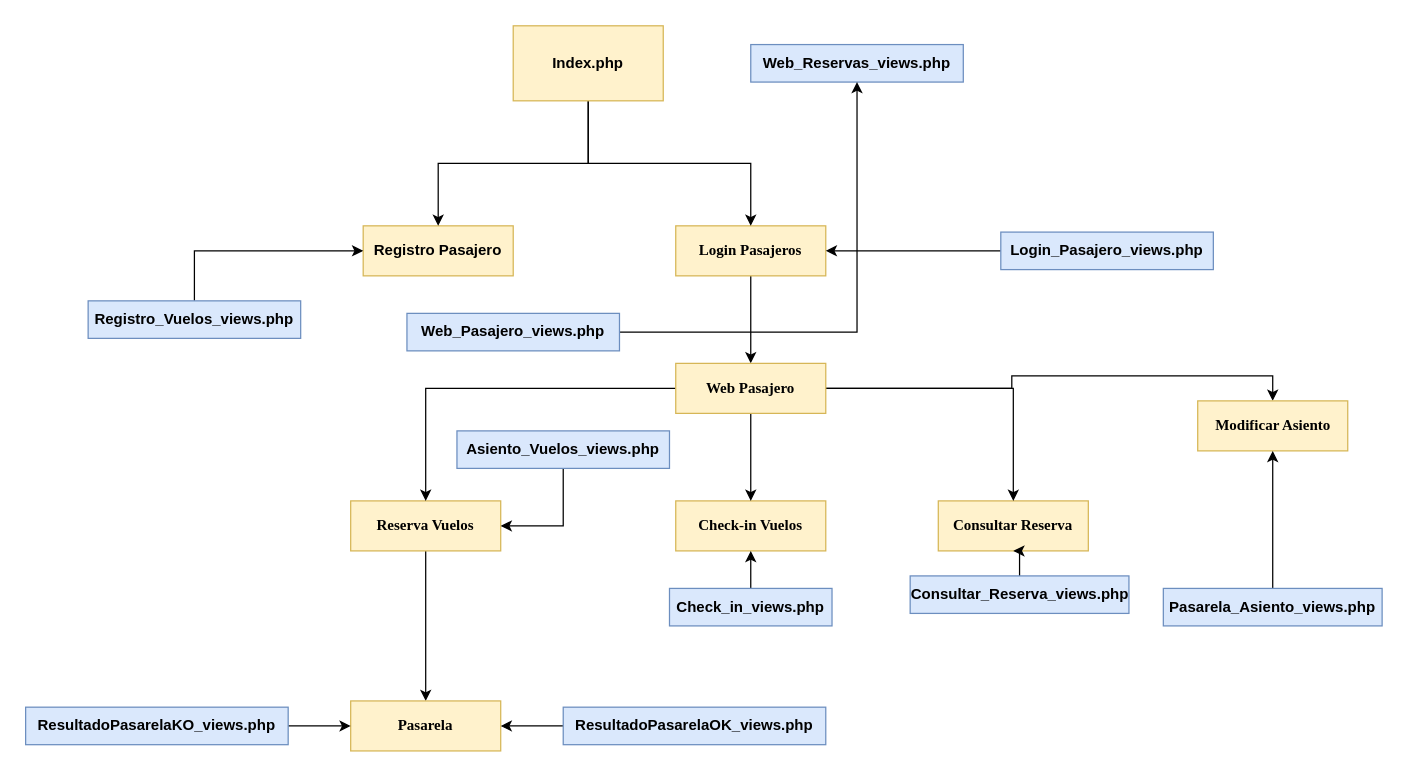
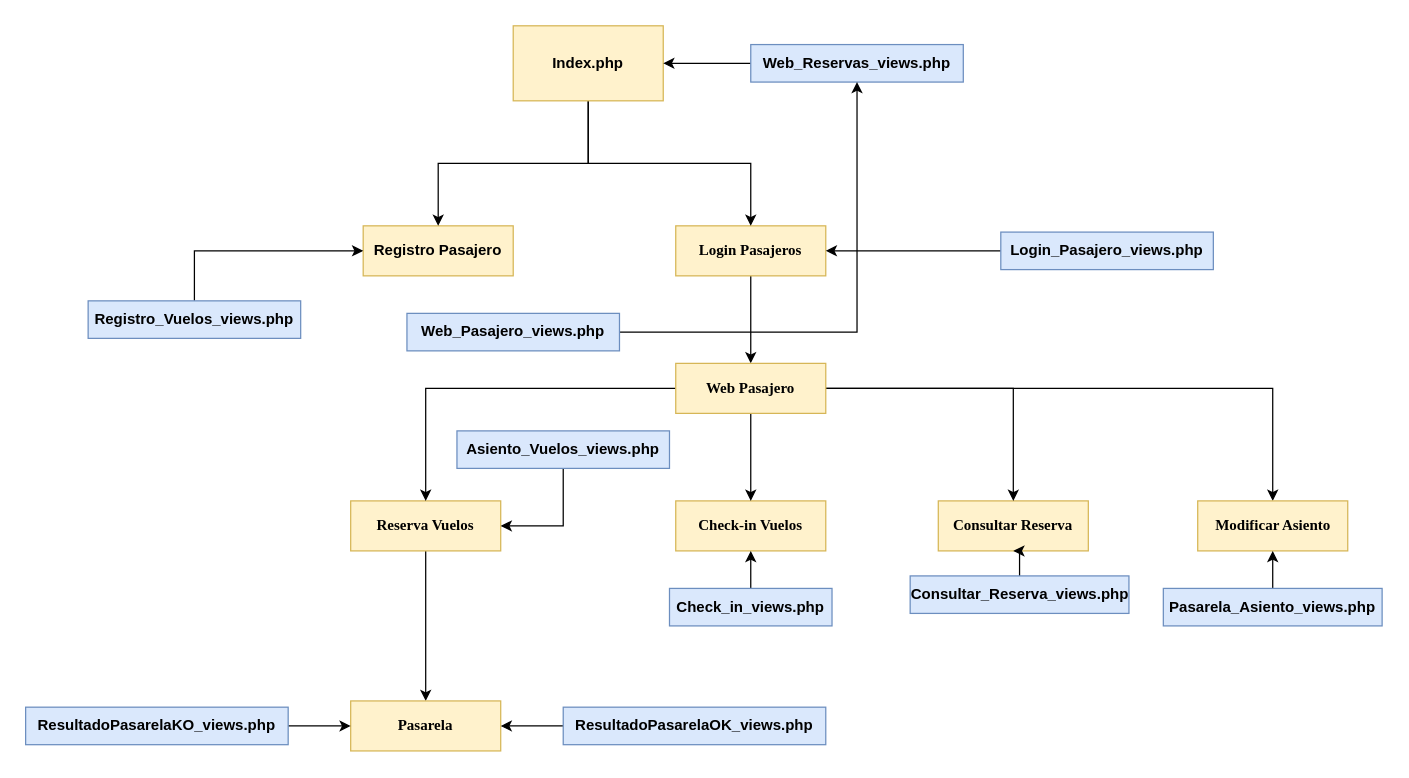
edge "Web_Reservas_views.php" -> "Index.php": added
node "Modificar Asiento": moved (1273, 426) -> (1273, 526)
